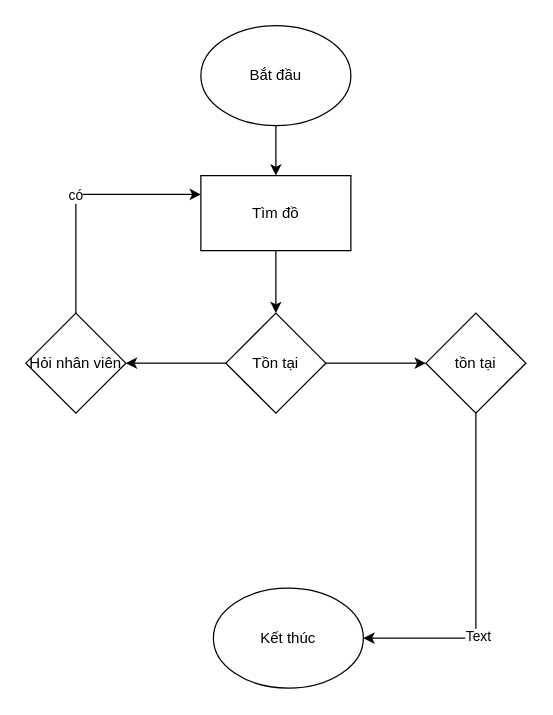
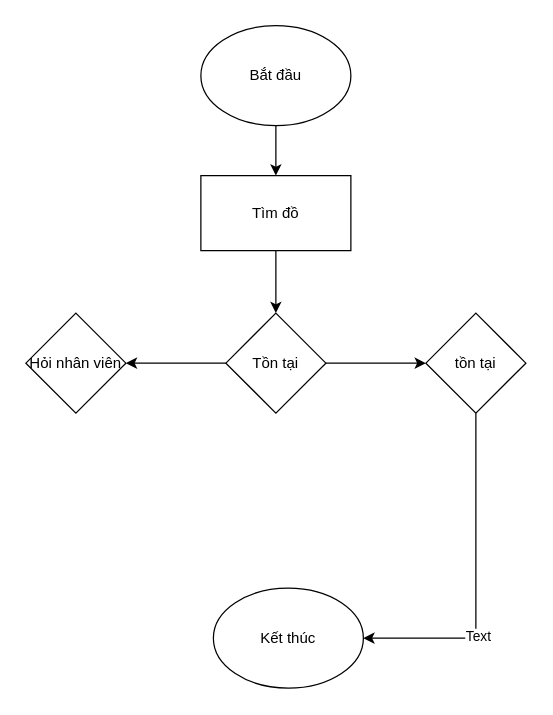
edge "Hỏi nhân viên" -> "Tìm đồ": removed, label "có"
